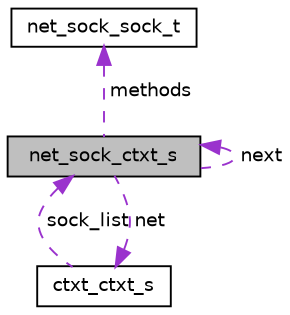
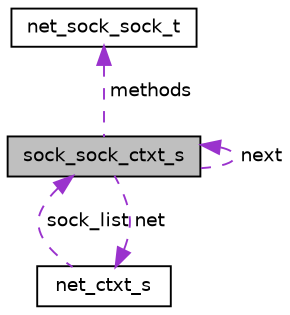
node "net_sock_ctxt_s": label "net_sock_ctxt_s" -> "sock_sock_ctxt_s"
node "ctxt_ctxt_s": label "ctxt_ctxt_s" -> "net_ctxt_s"
